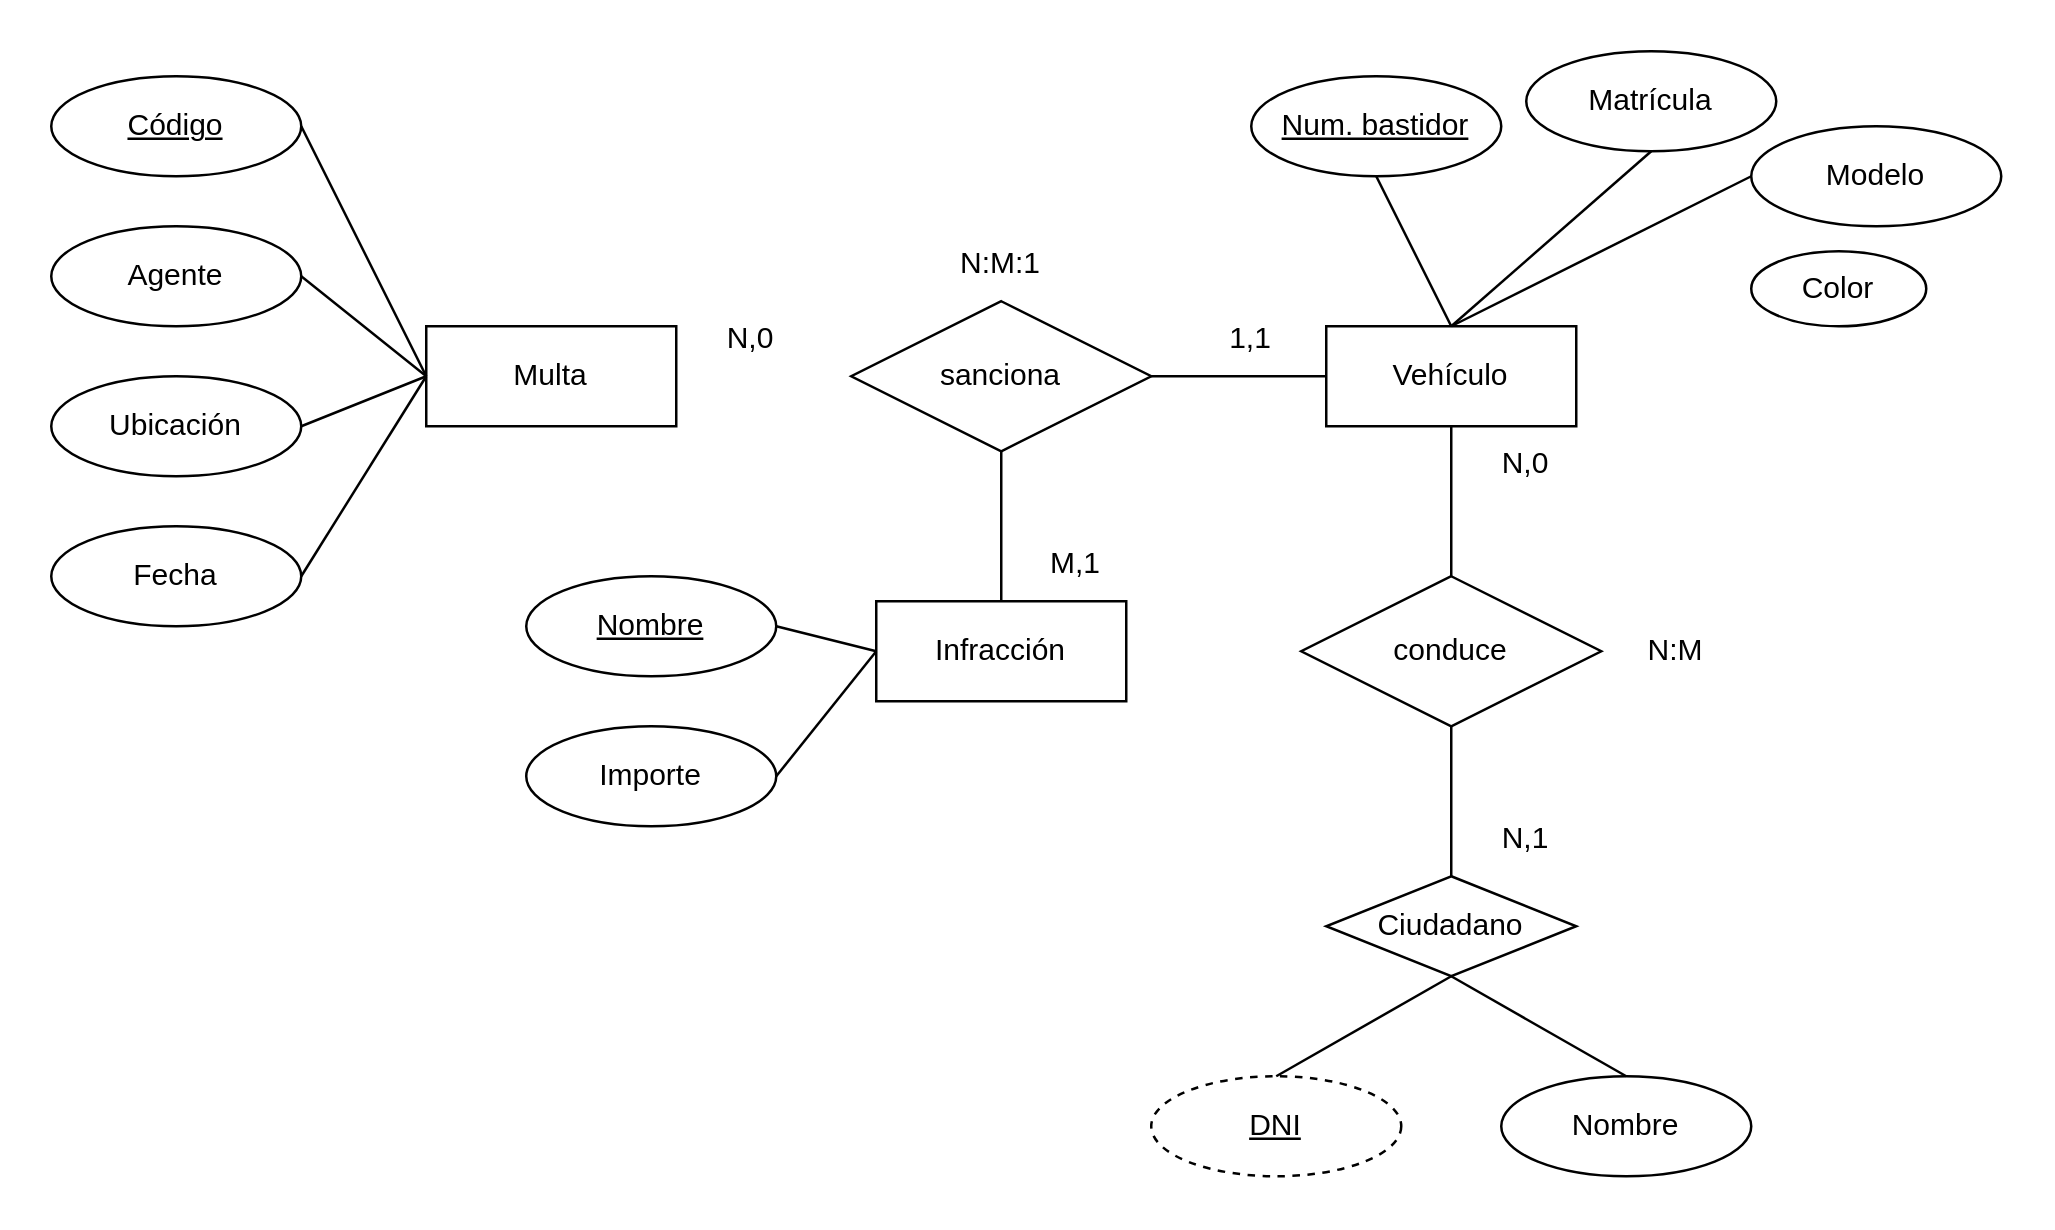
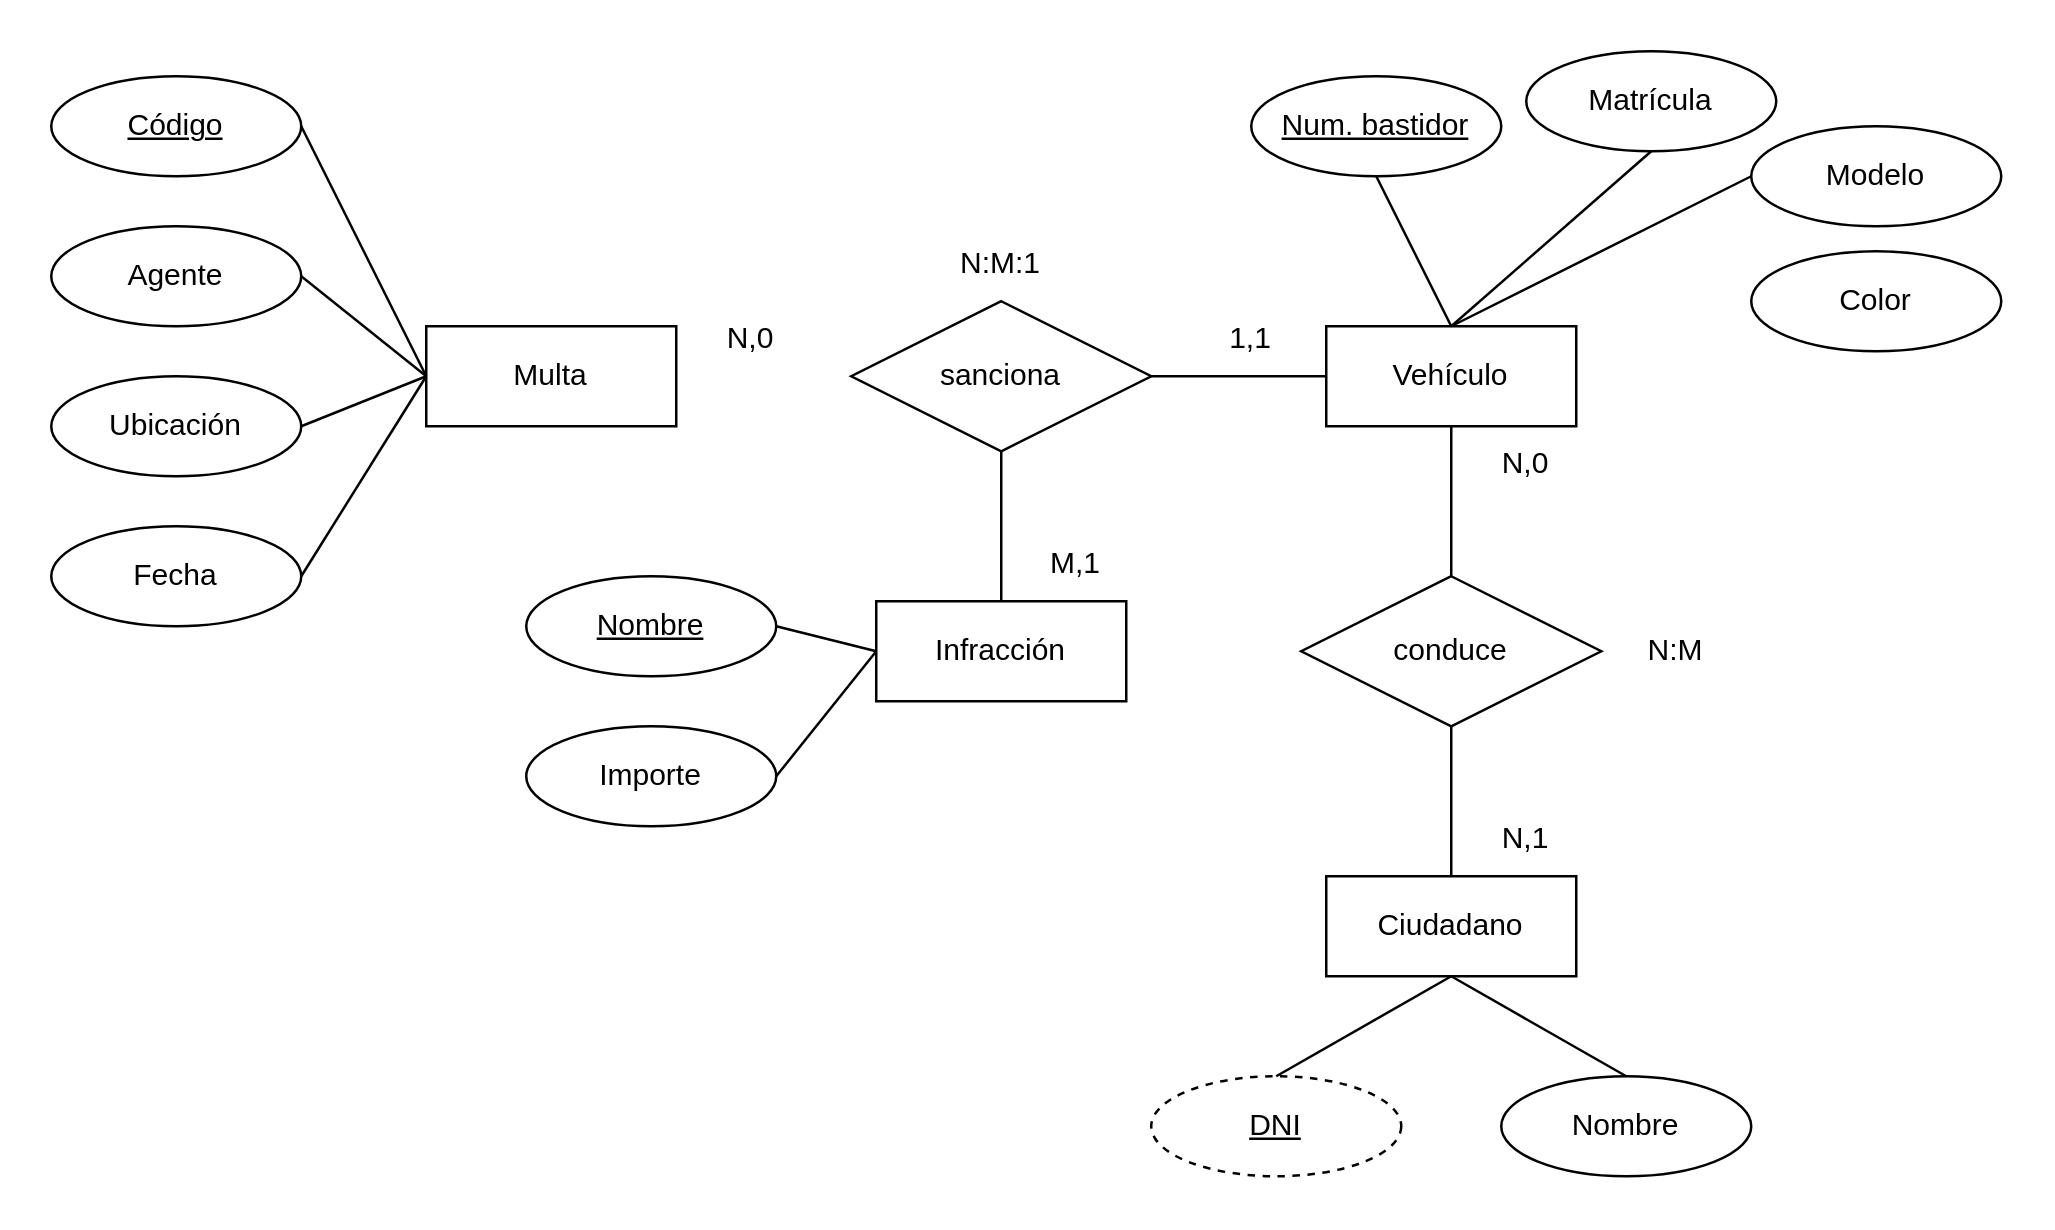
node "Color": size 175x75 -> 250x100
node "Ciudadano": shape diamond -> rectangle
